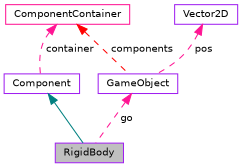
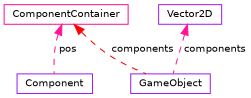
edge "Component" -> "ComponentContainer": label " container" -> " pos"
edge "GameObject" -> "Vector2D": label " pos" -> " components"
node "RigidBody": removed
